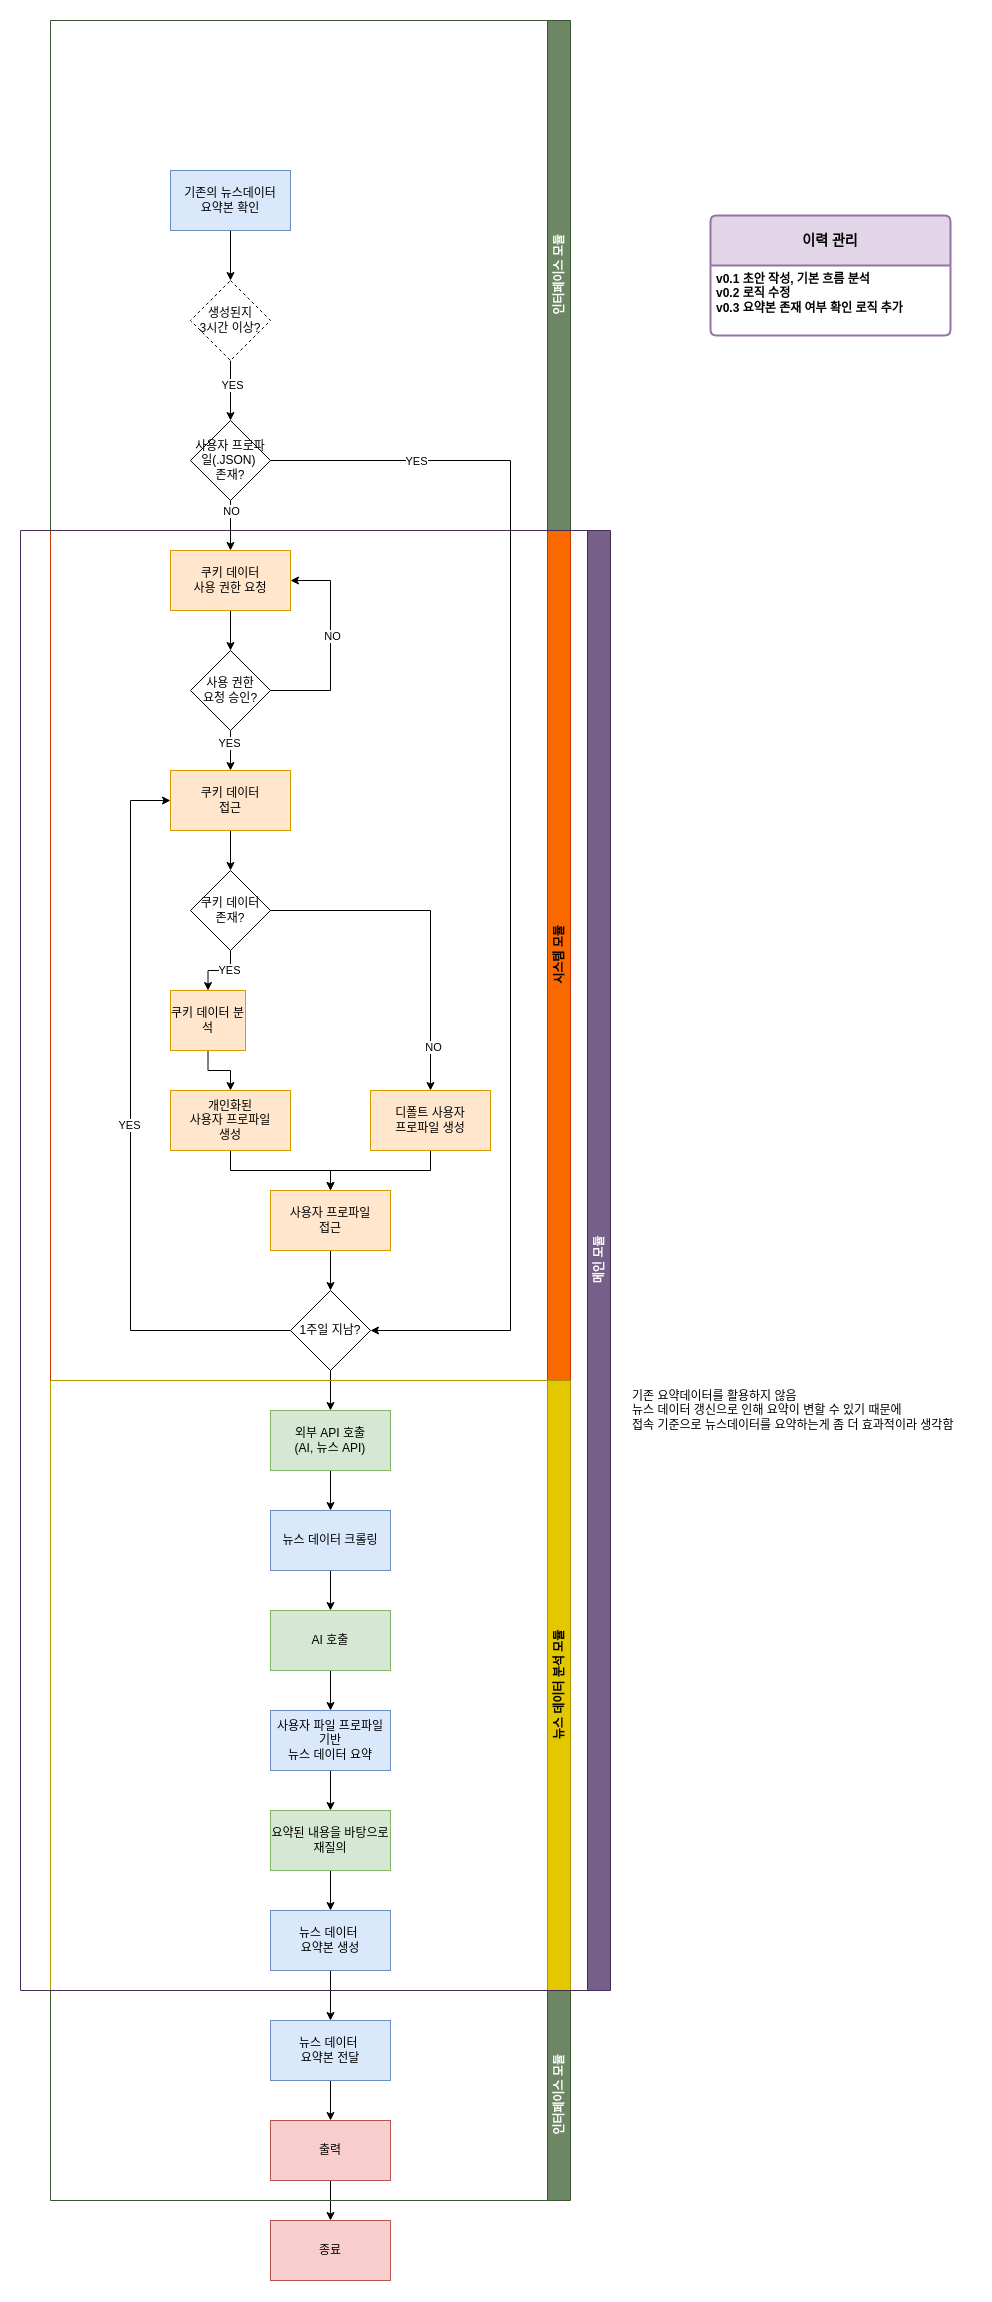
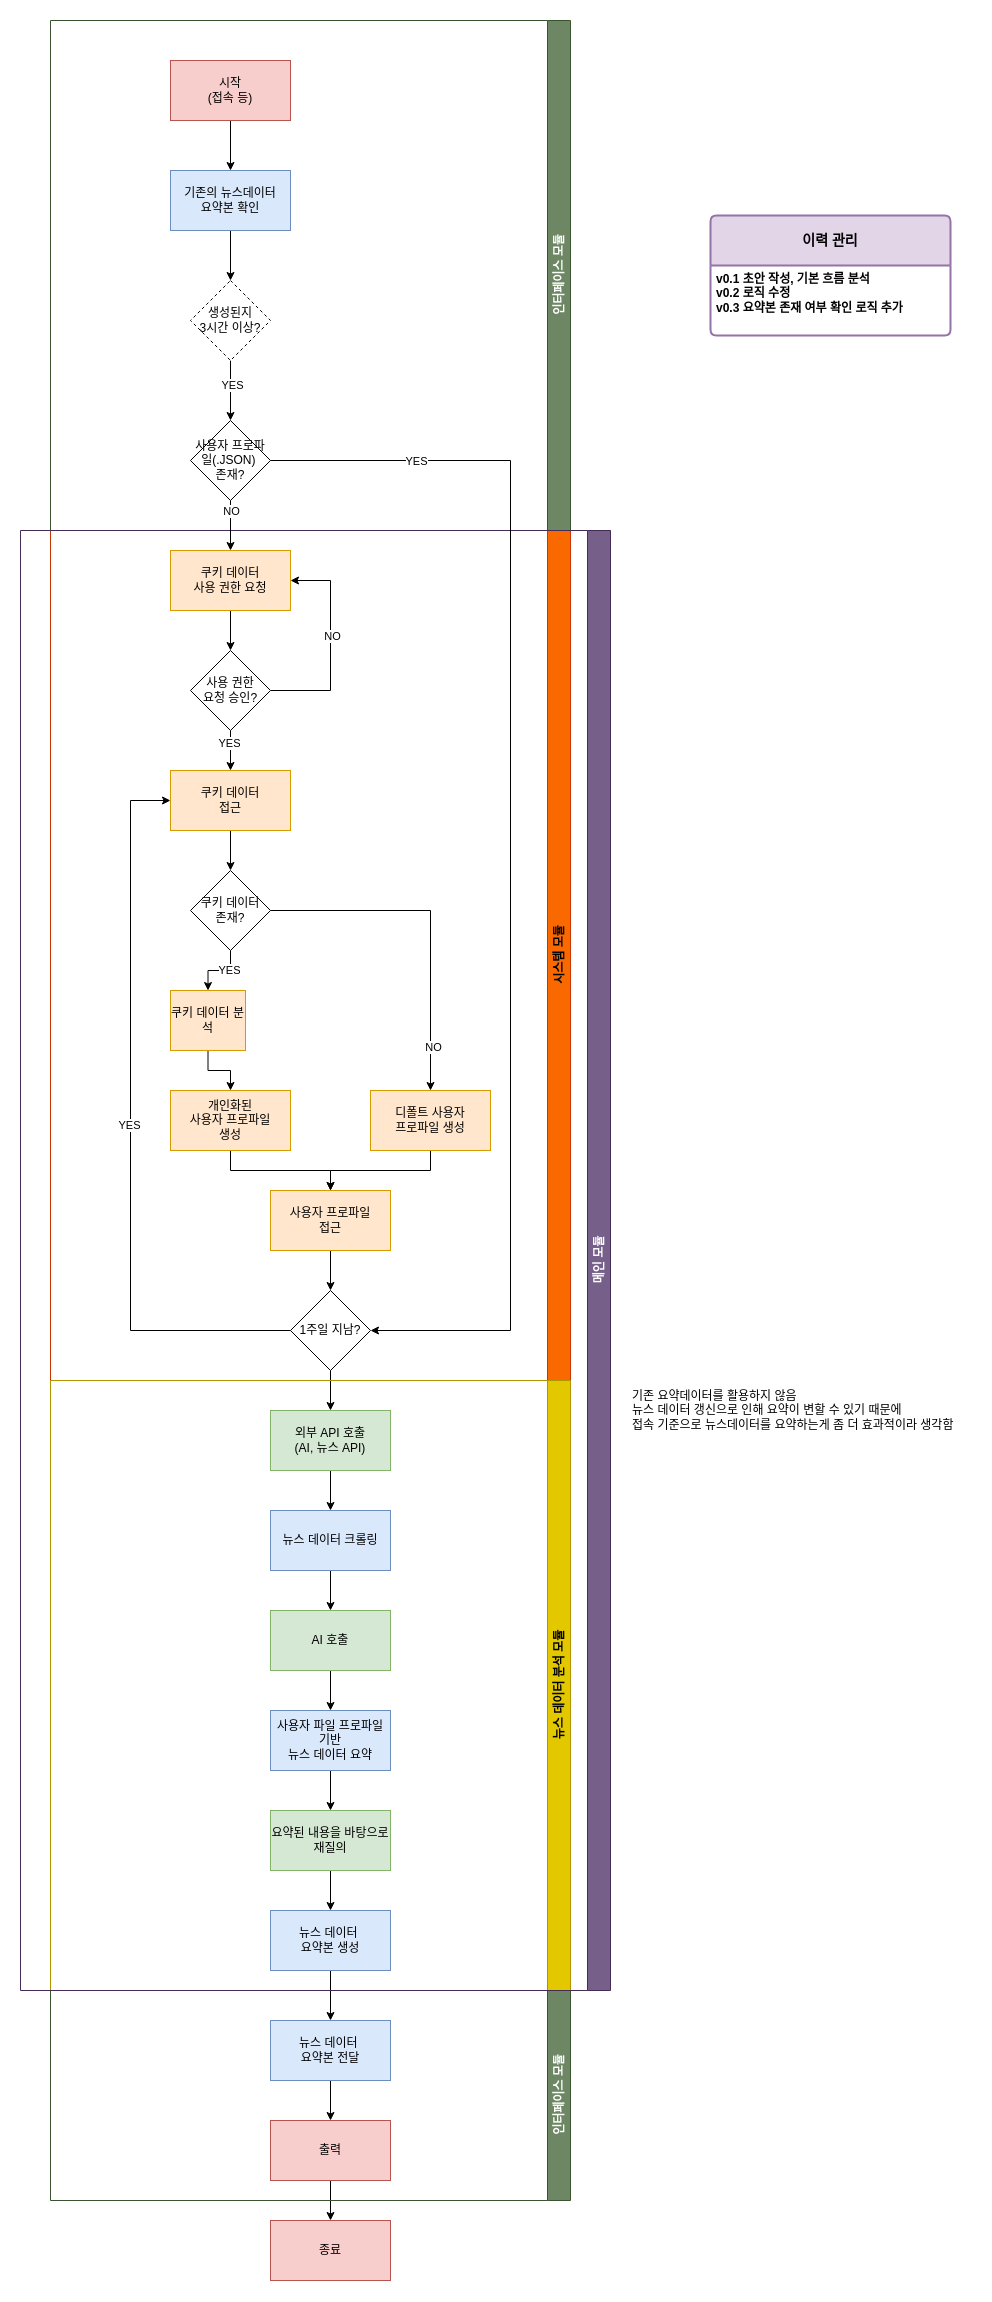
node "시작 (접속 등)": added
edge "시작 (접속 등)" -> "기존의 뉴스데이터 요약본 확인": added
